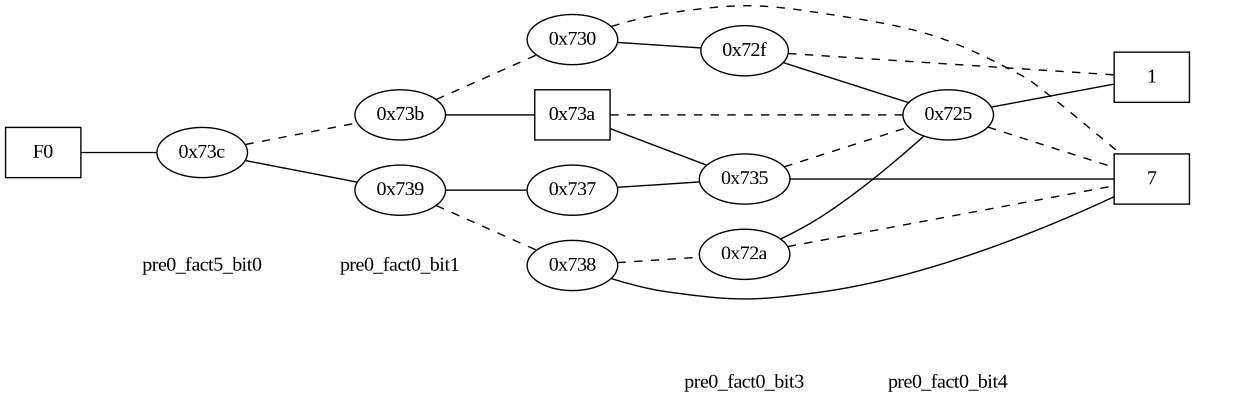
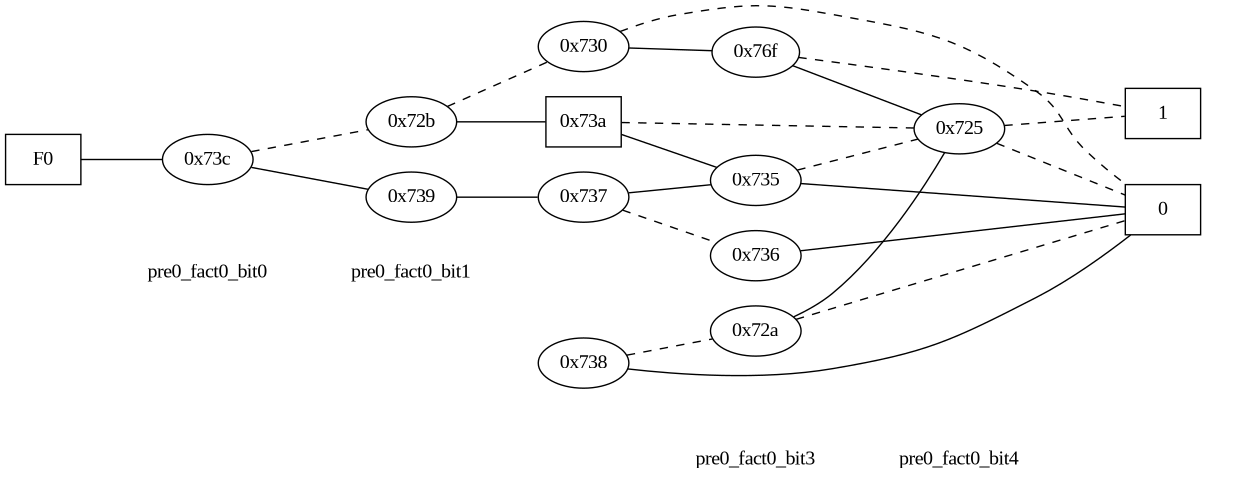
node "0x72f": label "0x72f" -> "0x76f"
edge "1" -- "0x725": style solid -> dashed
node "0x73b": label "0x73b" -> "0x72b"
node "7": label "7" -> "0"
edge "0x739" -- "0x738": removed
node "0x736": added
node "pre0_fact5_bit0": label "pre0_fact5_bit0" -> "pre0_fact0_bit0"
